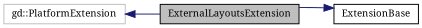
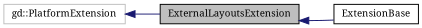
edge "ExternalLayoutsExtension" -> "ExtensionBase": reversed
